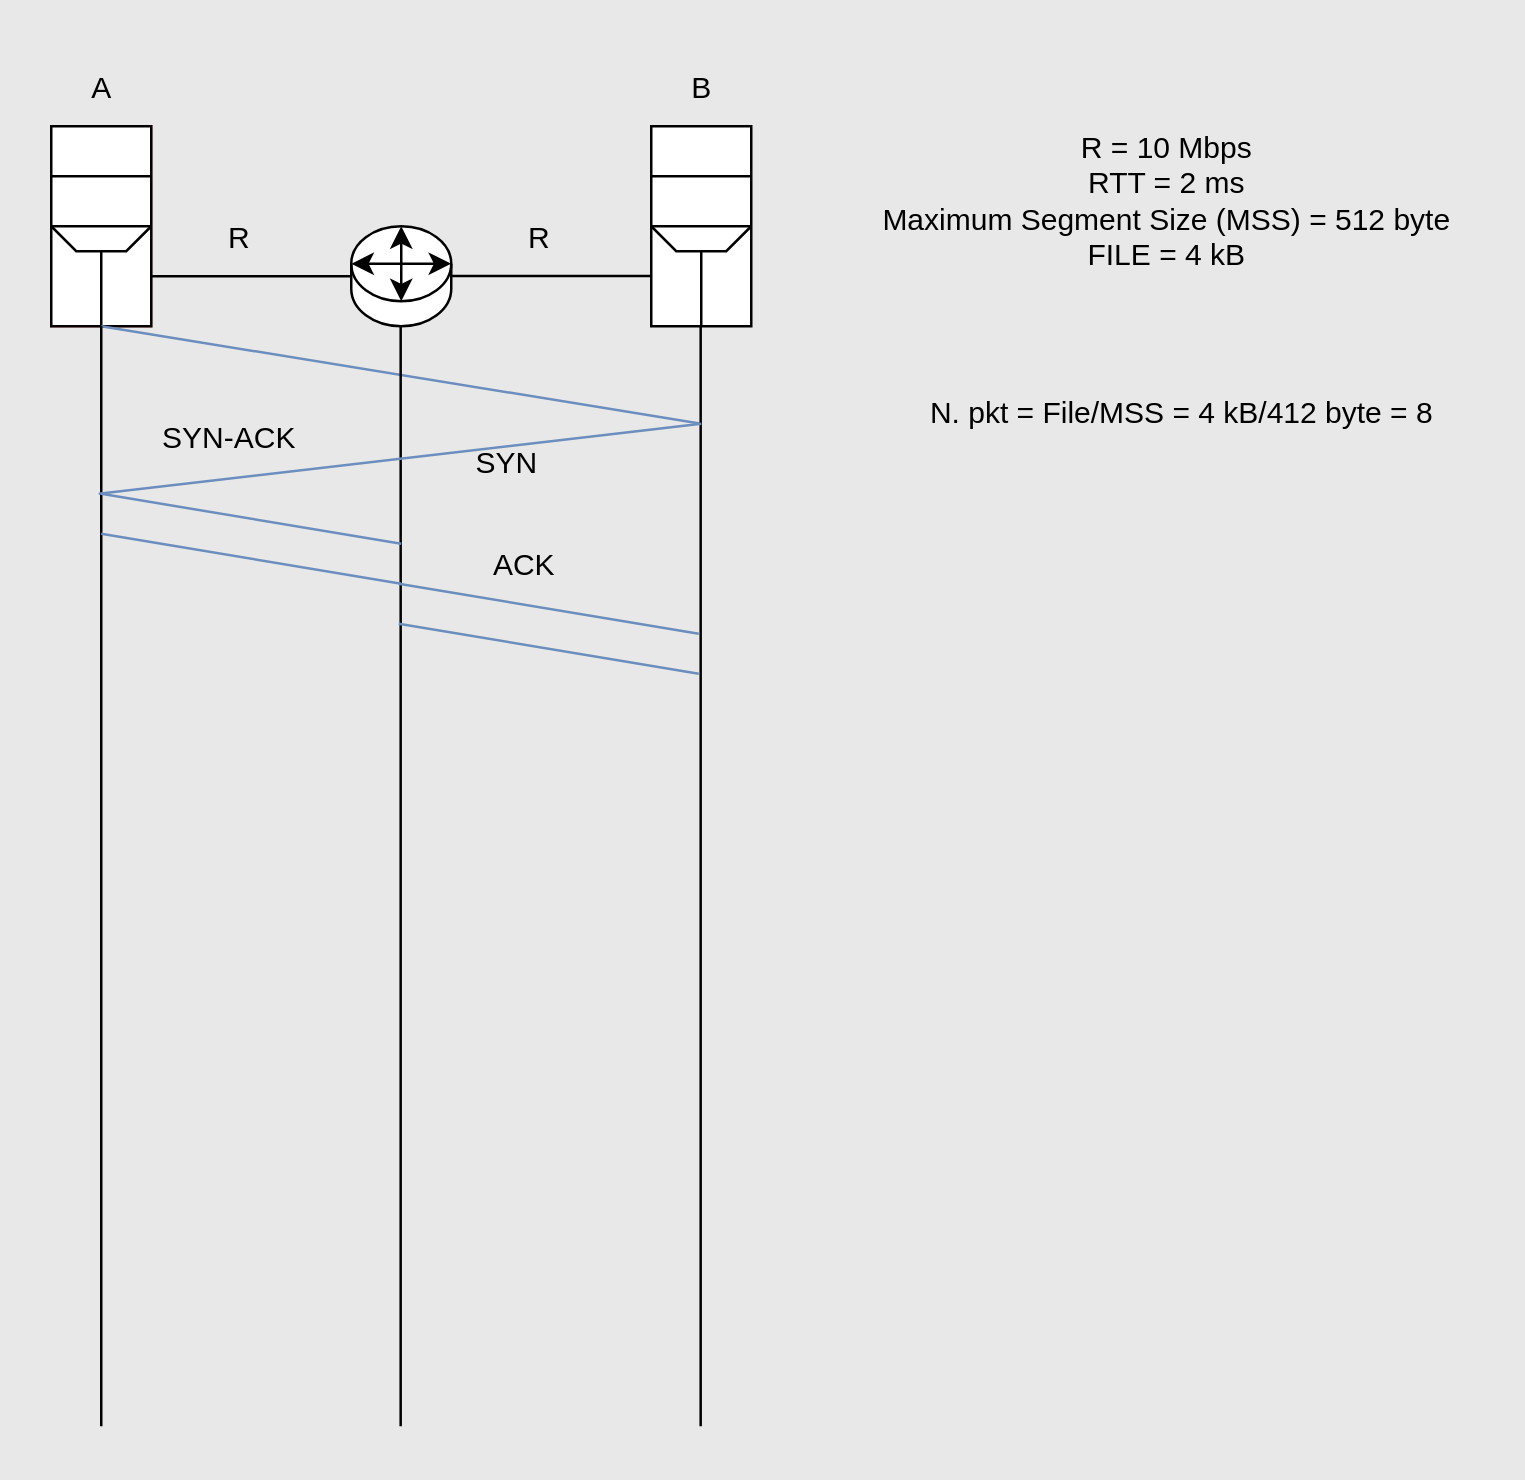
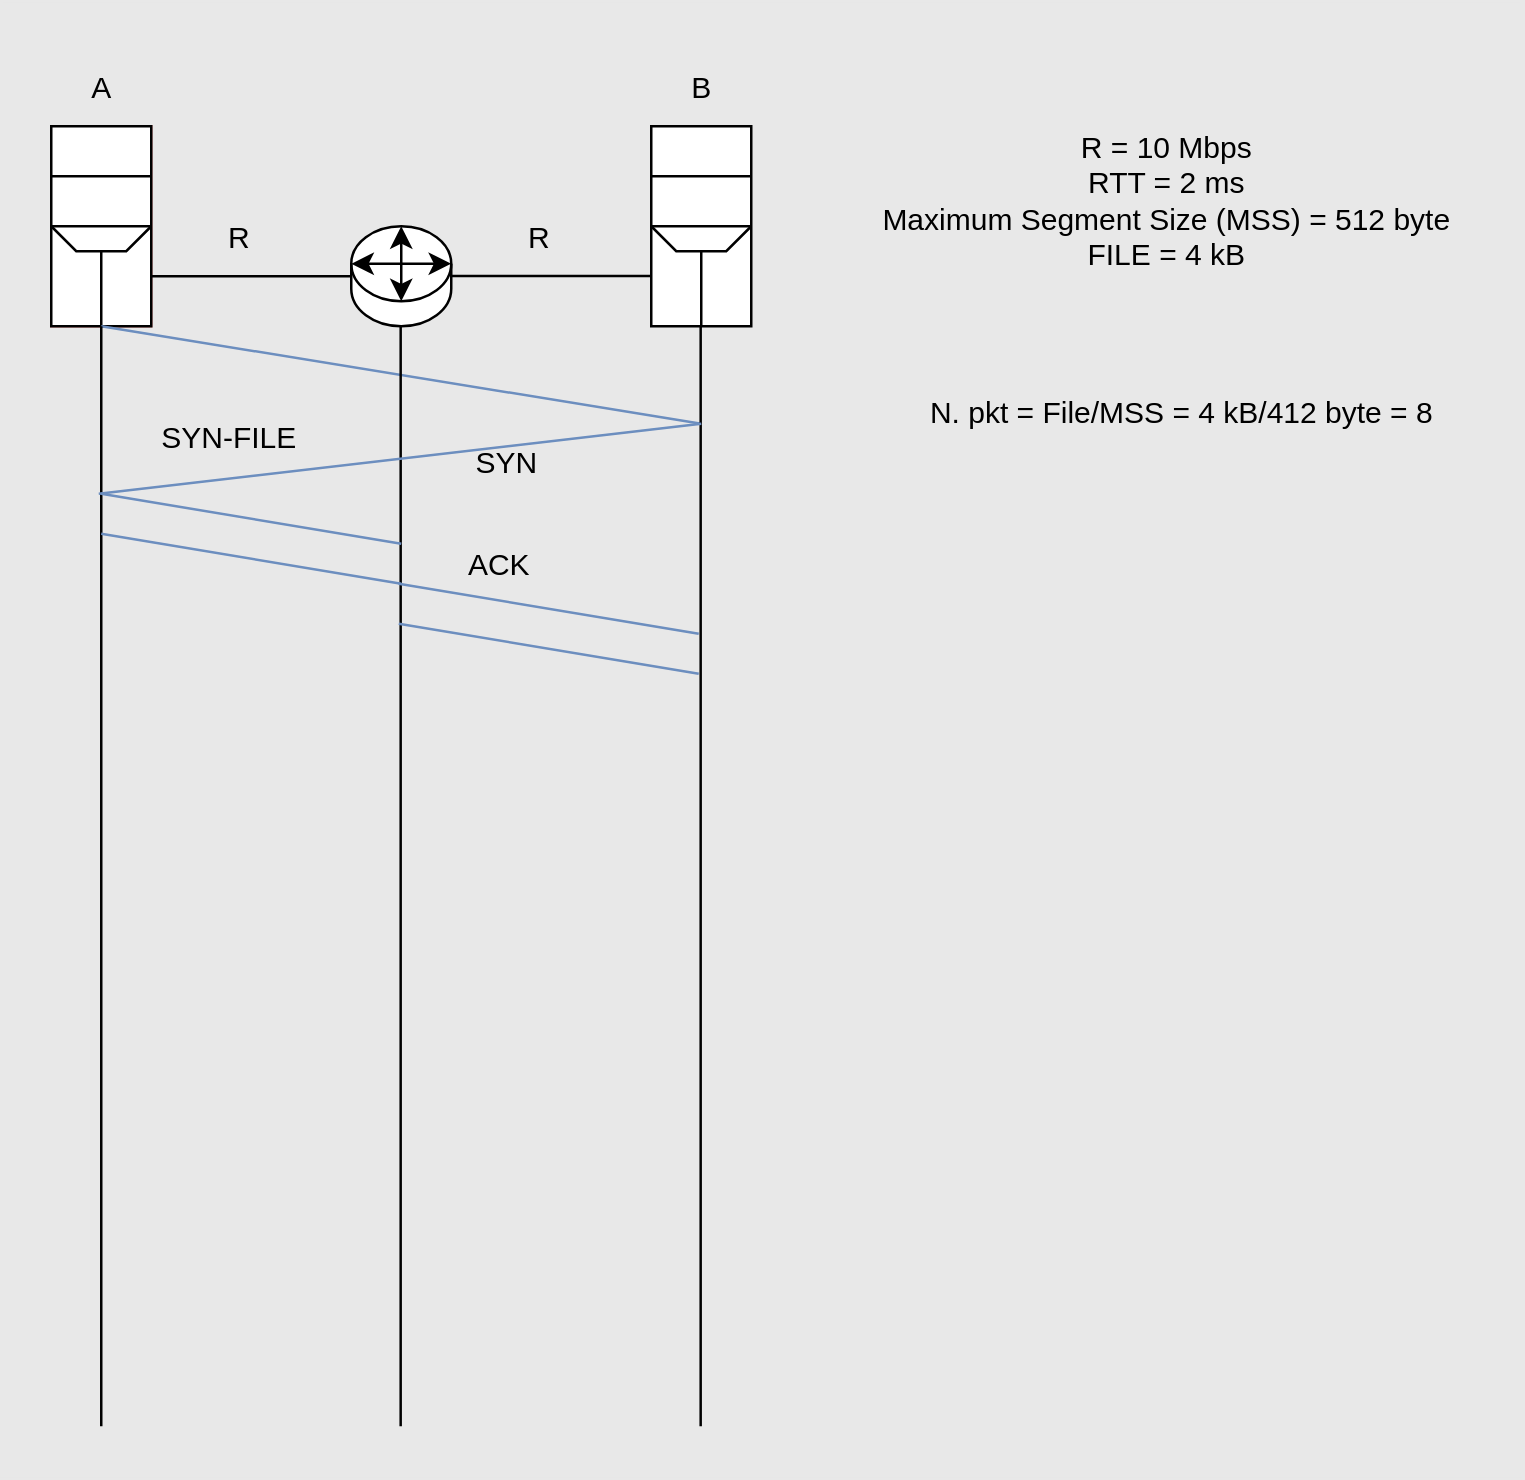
node "SYN-ACK": label "SYN-ACK" -> "SYN-FILE"
node "ACK": moved (523, 566) -> (498, 566)
